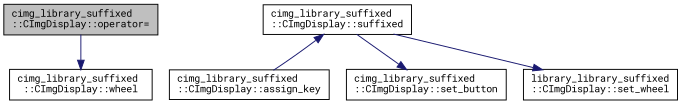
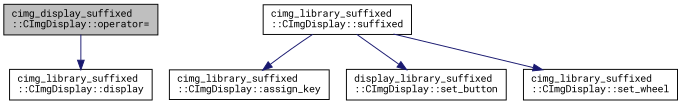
node "cimg_library_suffixed ::CImgDisplay::operator=": label "cimg_library_suffixed ::CImgDisplay::operator=" -> "cimg_display_suffixed ::CImgDisplay::operator="
edge "cimg_library_suffixed ::CImgDisplay::assign_key" -> "cimg_library_suffixed ::CImgDisplay::suffixed": reversed
node "cimg_library_suffixed ::CImgDisplay::wheel": label "cimg_library_suffixed ::CImgDisplay::wheel" -> "cimg_library_suffixed ::CImgDisplay::display"
node "cimg_library_suffixed ::CImgDisplay::set_button": label "cimg_library_suffixed ::CImgDisplay::set_button" -> "display_library_suffixed ::CImgDisplay::set_button"
node "library_library_suffixed ::CImgDisplay::set_wheel": label "library_library_suffixed ::CImgDisplay::set_wheel" -> "cimg_library_suffixed ::CImgDisplay::set_wheel"
